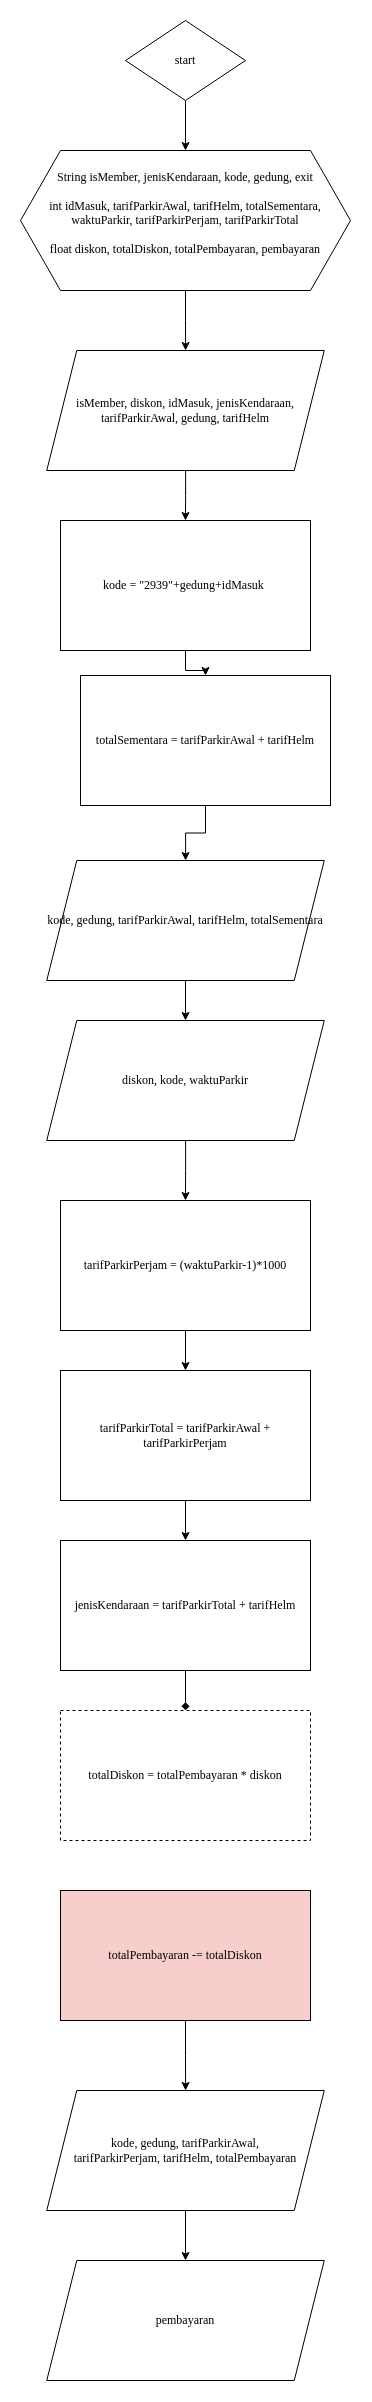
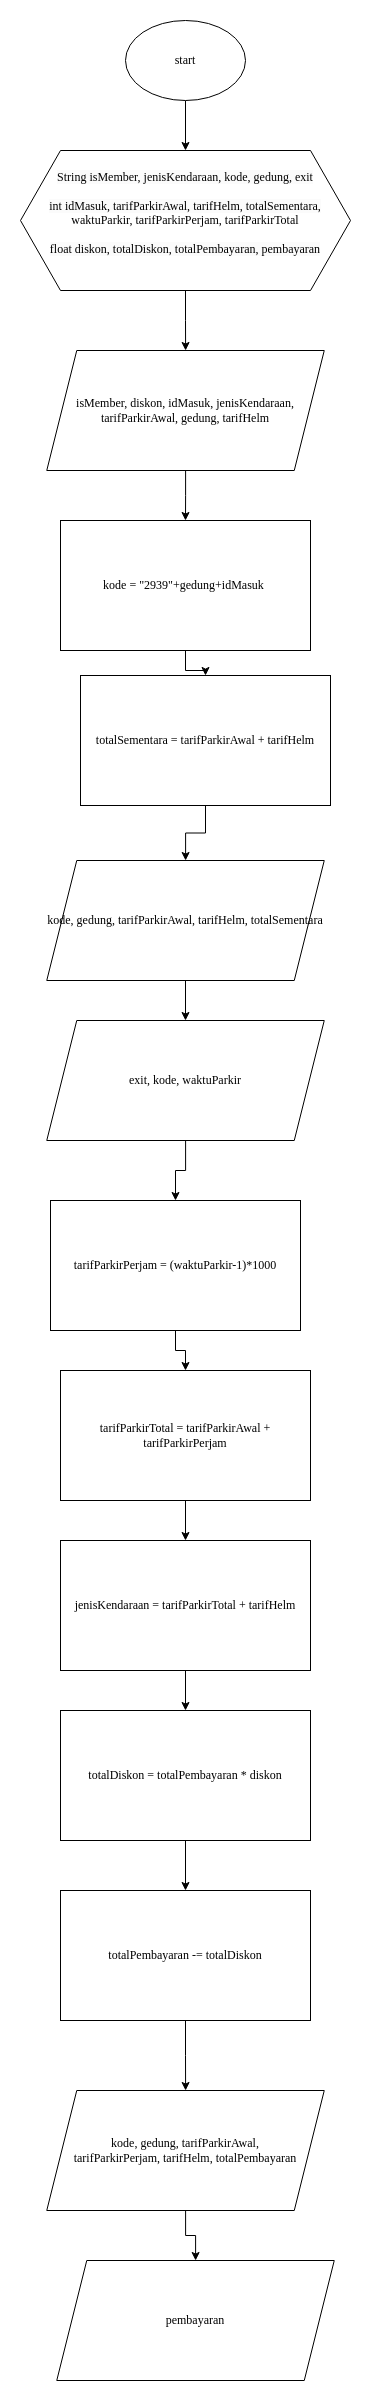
node "start": shape diamond -> ellipse
node "diskon, kode, waktuParkir": label "diskon, kode, waktuParkir" -> "exit, kode, waktuParkir"
node "tarifParkirPerjam = (waktuParkir-1)*1000": moved (186, 1266) -> (176, 1266)
edge "jenisKendaraan = tarifParkirTotal + tarifHelm" -> "totalDiskon = totalPembayaran * diskon": arrowhead diamond -> classic
node "totalDiskon = totalPembayaran * diskon": style dashed -> solid
edge "totalDiskon = totalPembayaran * diskon" -> "totalPembayaran -= totalDiskon": added
node "totalPembayaran -= totalDiskon": fillcolor #f8cecc -> #ffffff
node "pembayaran": moved (186, 2321) -> (196, 2321)
